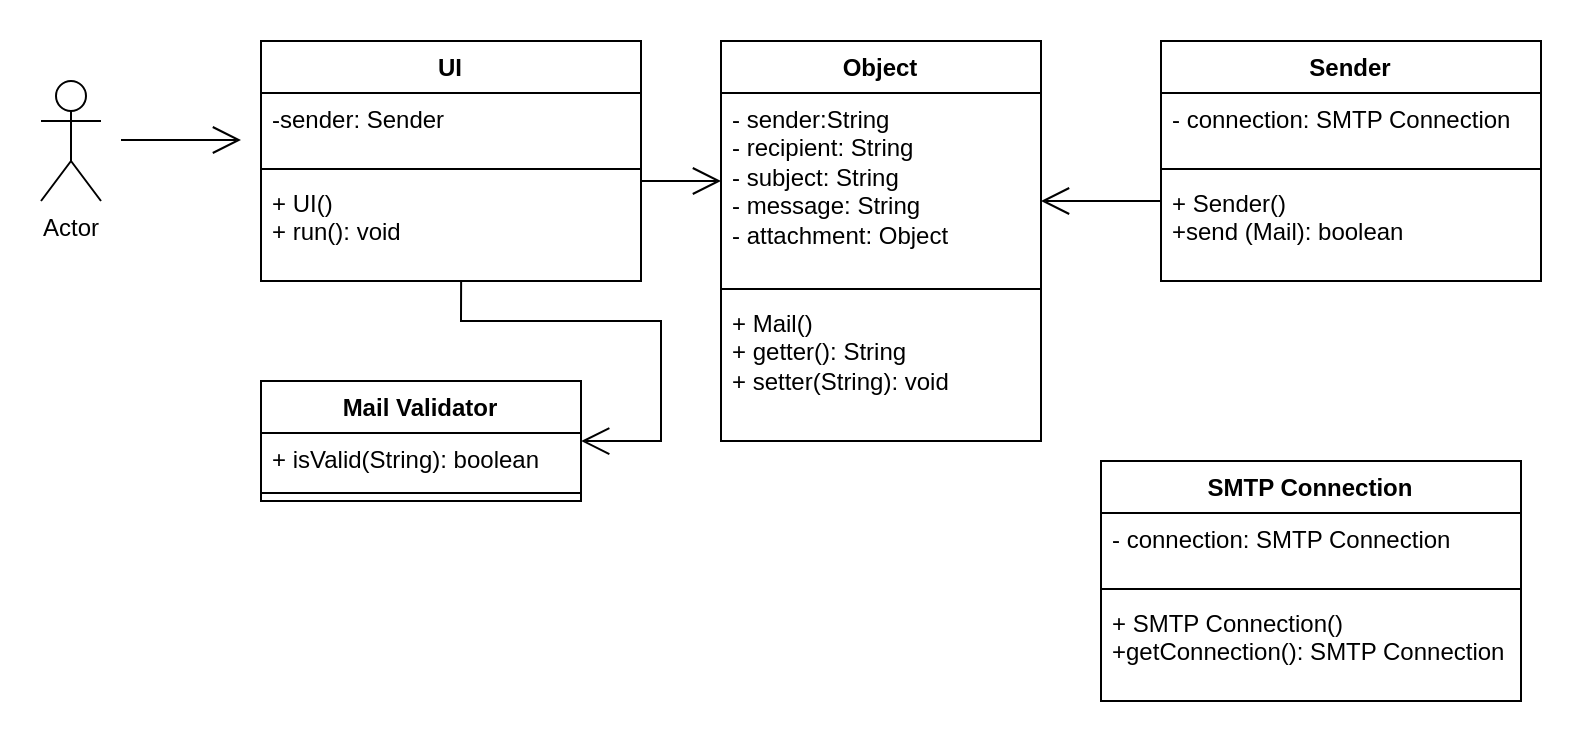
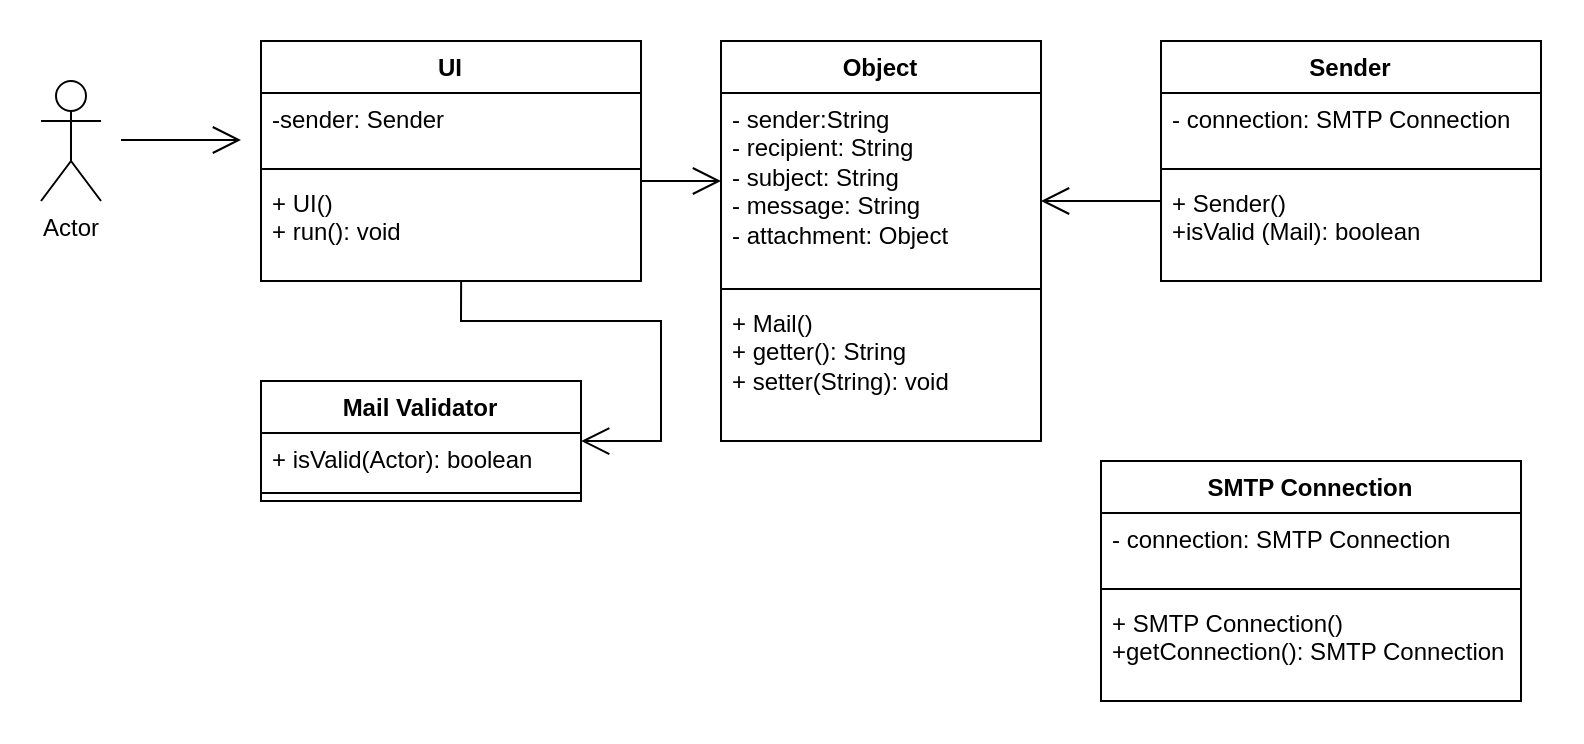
node "+ Sender() +send (Mail): boolean": label "+ Sender() +send (Mail): boolean" -> "+ Sender() +isValid (Mail): boolean"
node "+ isValid(String): boolean": label "+ isValid(String): boolean" -> "+ isValid(Actor): boolean"
